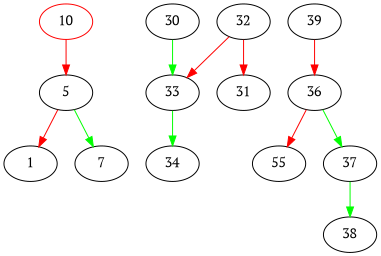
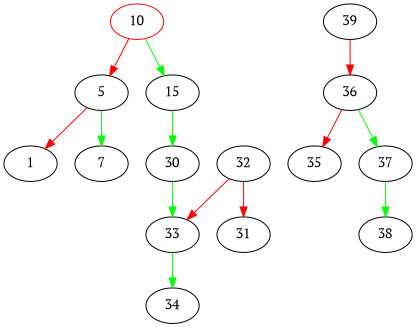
node "15": added
node "55": label "55" -> "35"
